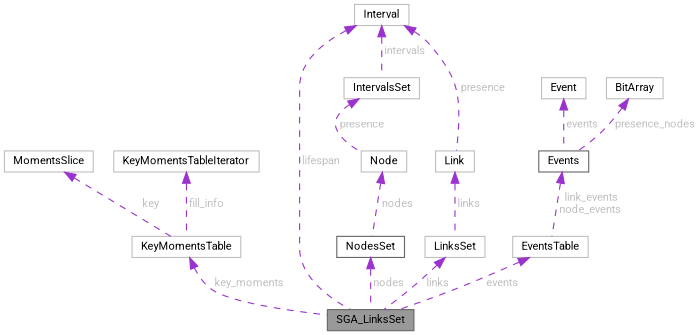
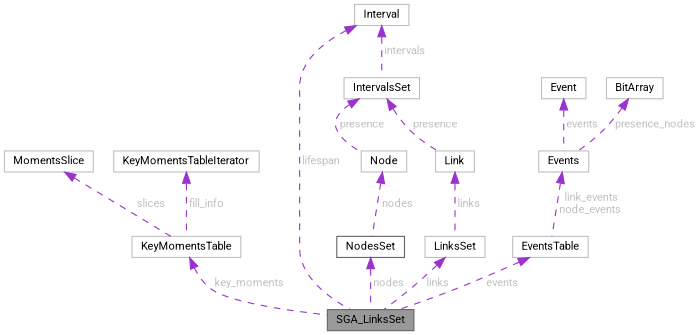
edge "Link" -> "Interval": now "Link" -> "IntervalsSet"
node "Events": color gray40 -> grey75
edge "KeyMomentsTable" -> "MomentsSlice": label " key" -> " slices"
